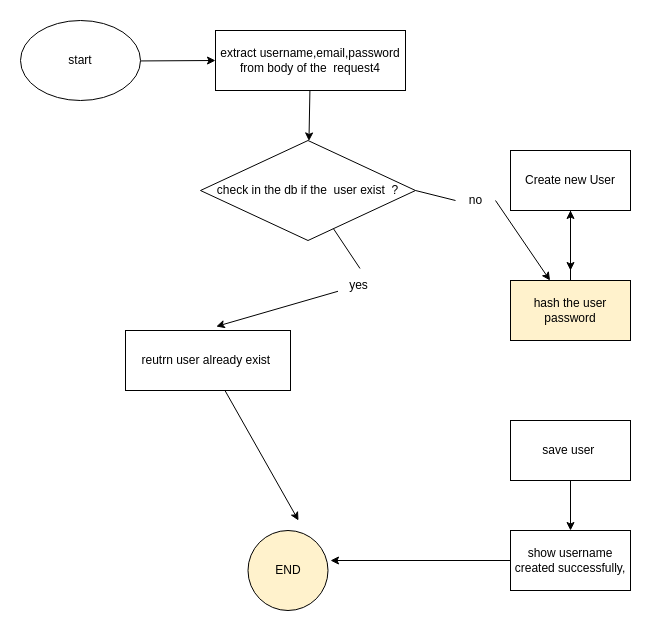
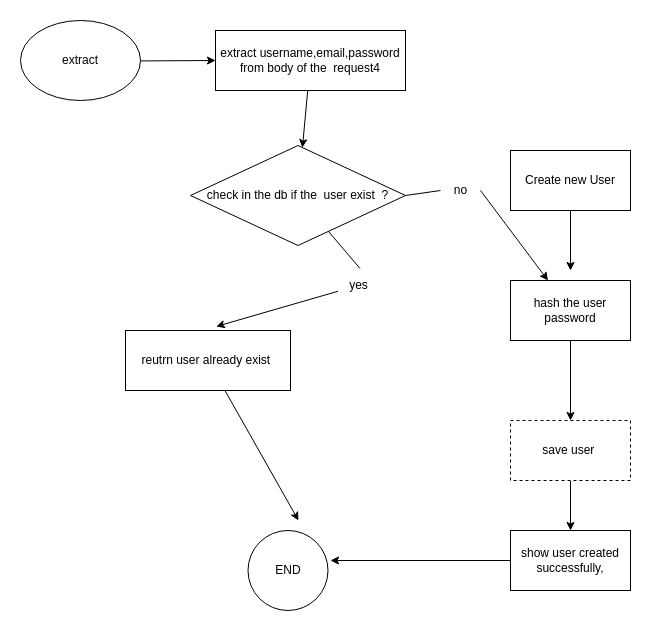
node "start": label "start" -> "extract"
node "check in the db if the user exist ?": moved (308, 191) -> (298, 196)
node "no": moved (476, 201) -> (461, 191)
edge "hash the user password" -> "Create new User": now "hash the user password" -> "save user"
node "hash the user password": fillcolor #fff2cc -> #ffffff
node "save user": style solid -> dashed
node "show username created successfully,": label "show username created successfully," -> "show user created successfully,"
node "END": fillcolor #fff2cc -> #ffffff
